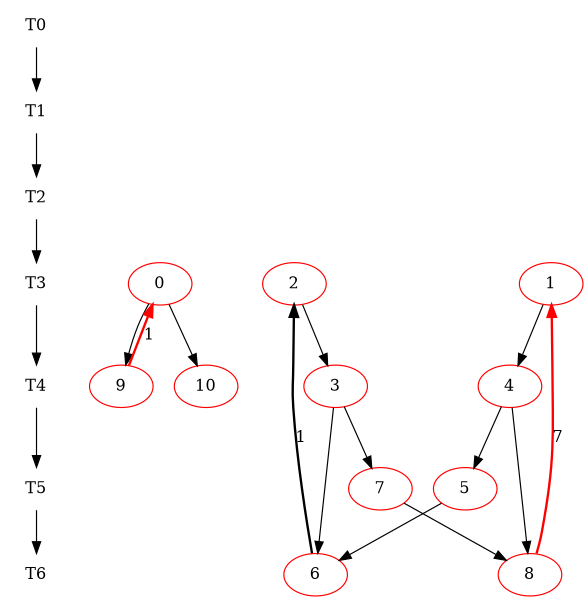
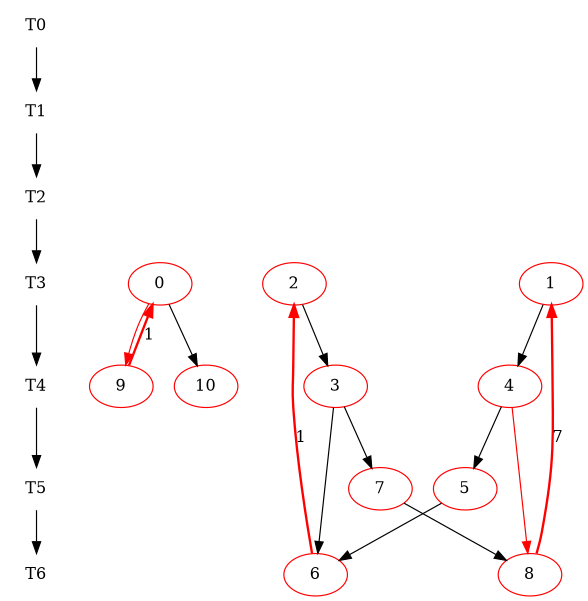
edge "0" -> "9": color black -> red
edge "6" -> "2": color black -> red
edge "4" -> "8": color black -> red
